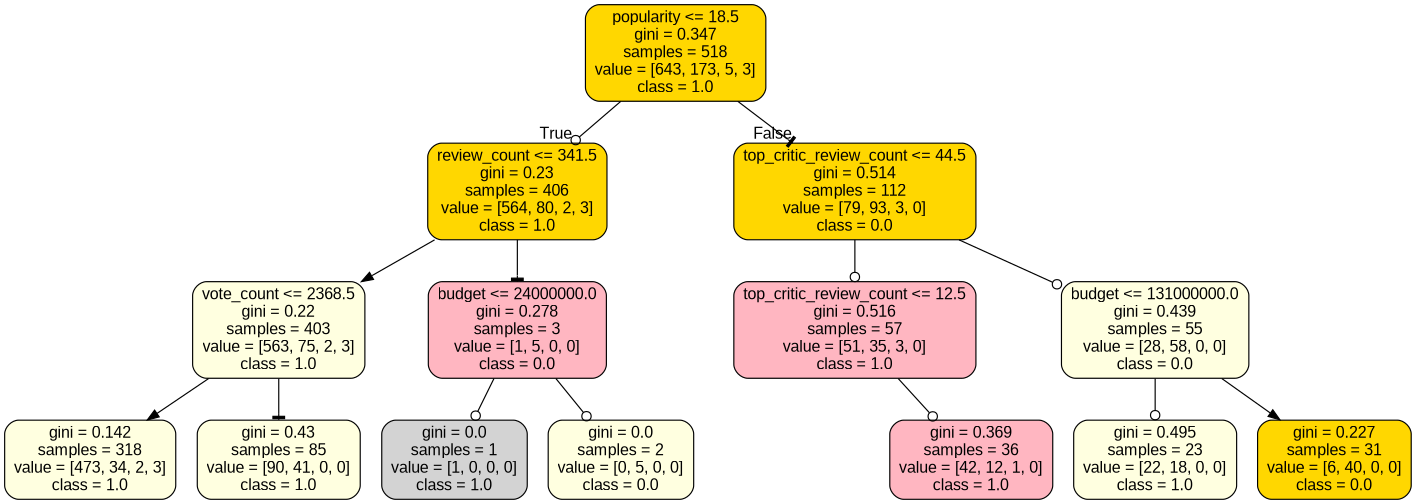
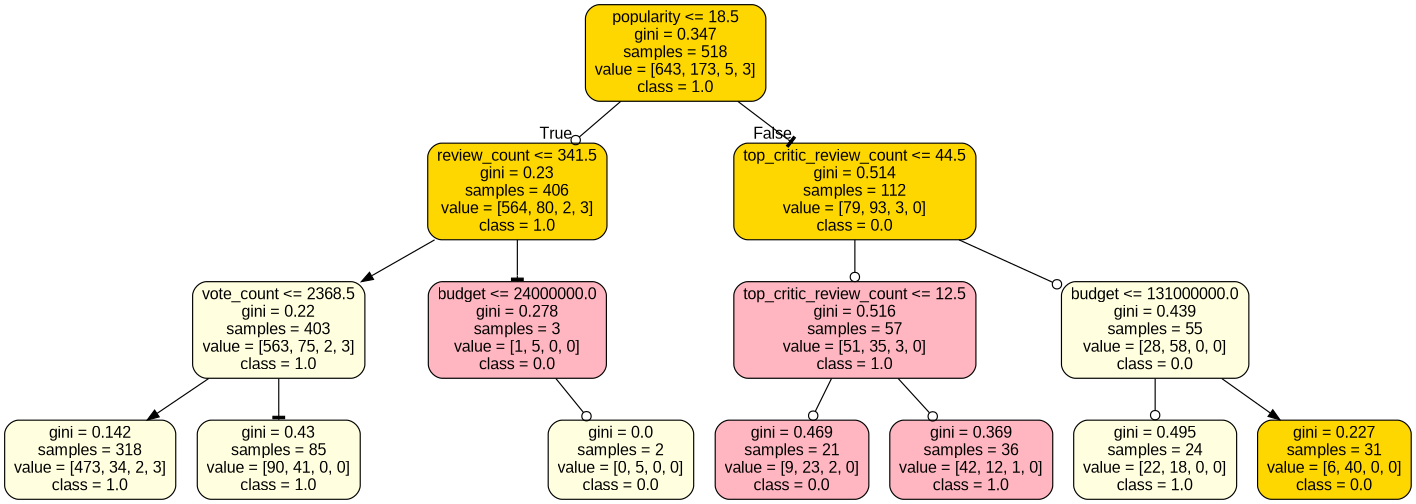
node "gini = 0.0 samples = 1 value = [1, 0, 0, 0] class = 1.0": removed
node "gini = 0.469 samples = 21 value = [9, 23, 2, 0] class = 0.0": added
node "gini = 0.495 samples = 23 value = [22, 18, 0, 0] class = 1.0": label "gini = 0.495 samples = 23 value = [22, 18, 0, 0] class = 1.0" -> "gini = 0.495 samples = 24 value = [22, 18, 0, 0] class = 1.0"
